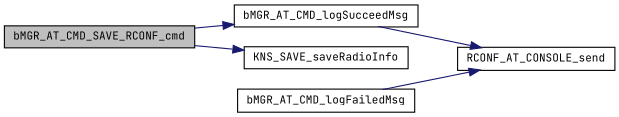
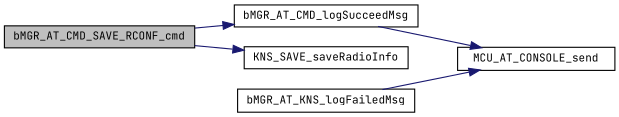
node "RCONF_AT_CONSOLE_send": label "RCONF_AT_CONSOLE_send" -> "MCU_AT_CONSOLE_send"
node "bMGR_AT_CMD_logFailedMsg": label "bMGR_AT_CMD_logFailedMsg" -> "bMGR_AT_KNS_logFailedMsg"
